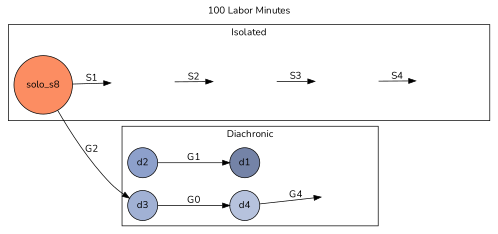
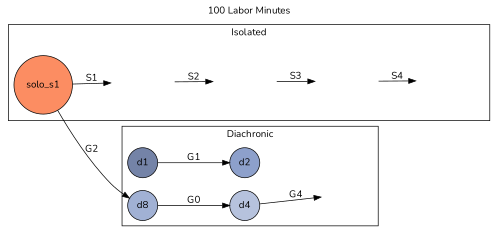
node "solo_s8": label "solo_s8" -> "solo_s1"
edge "d2" -> "d1": reversed
node "d3": label "d3" -> "d8"
